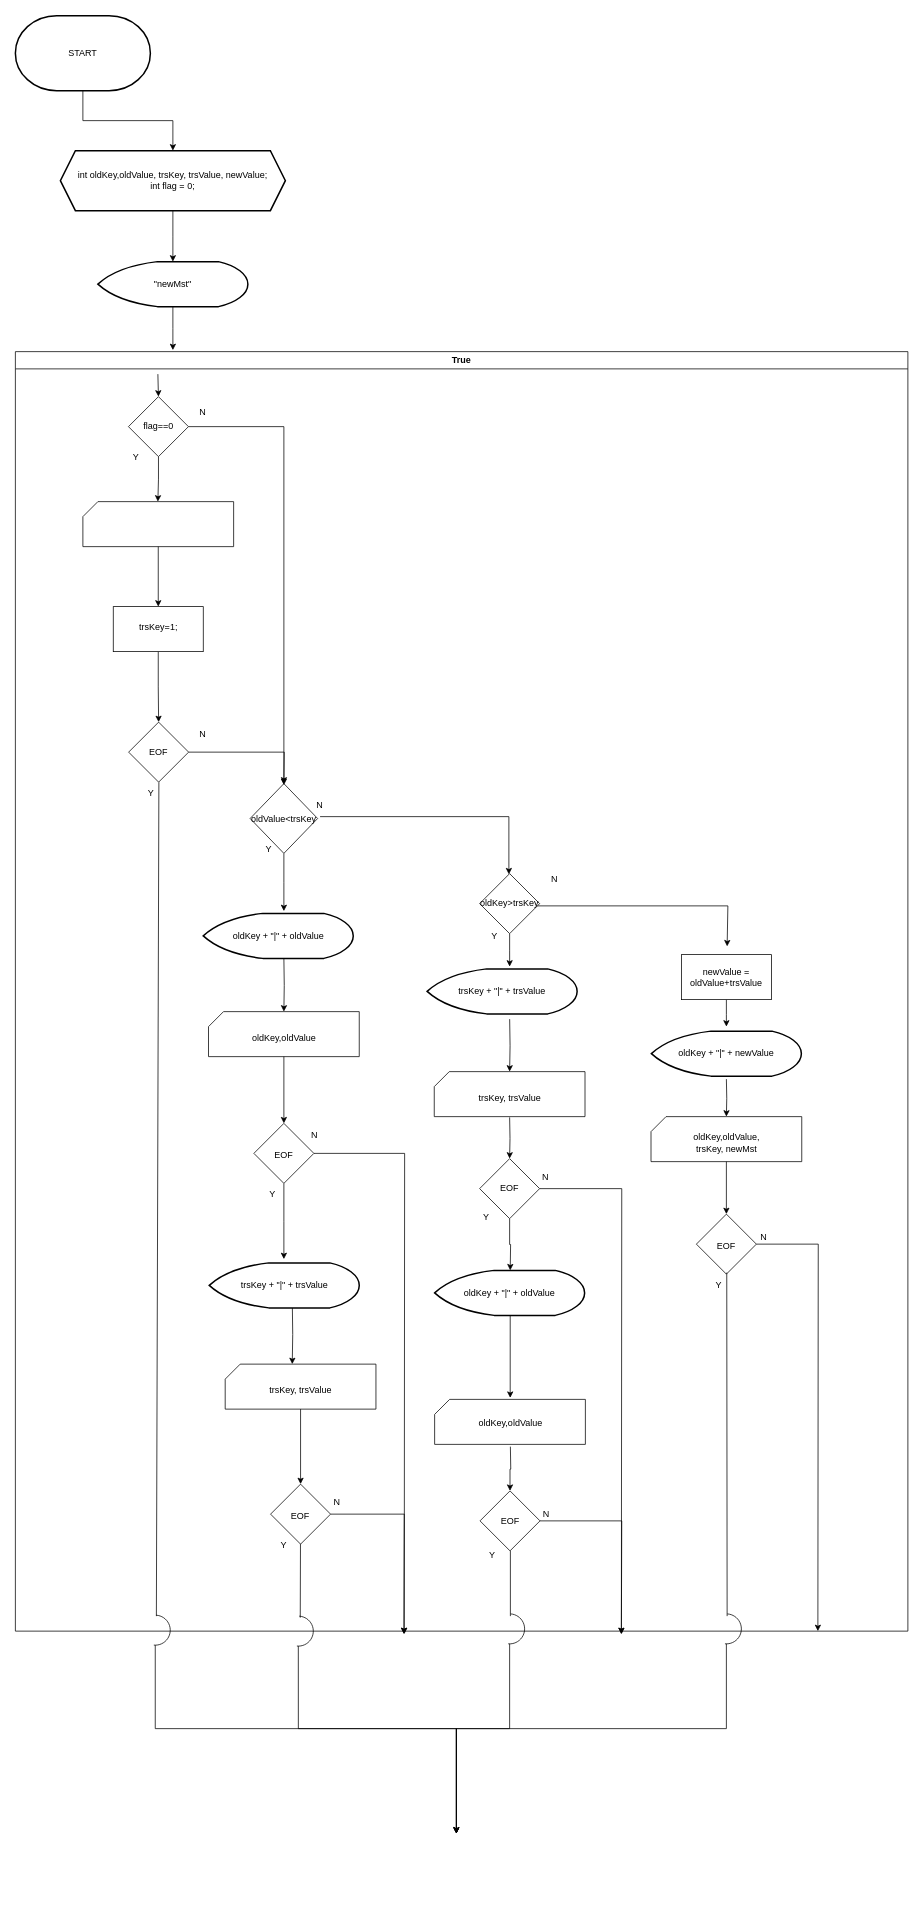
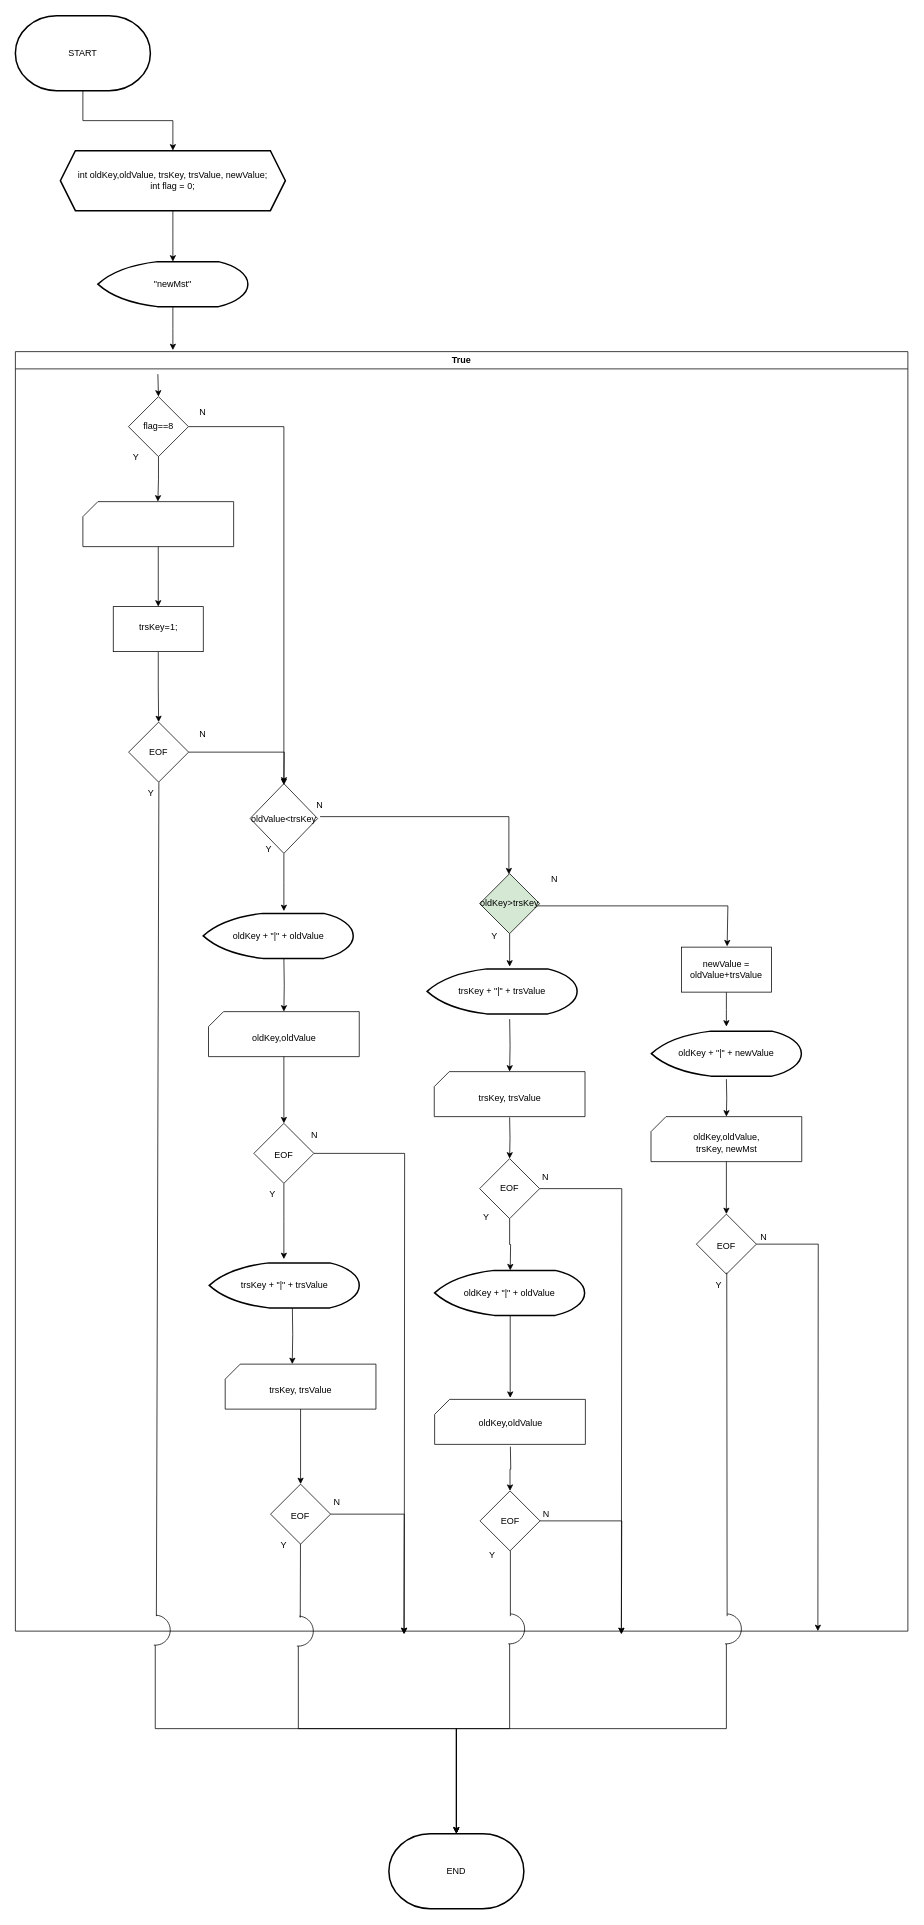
node "flag==0": label "flag==0" -> "flag==8"
node "oldKey>trsKey": fillcolor #ffffff -> #d5e8d4
node "newValue = oldValue+trsValue": moved (726, 977) -> (726, 969)
node "END": added
